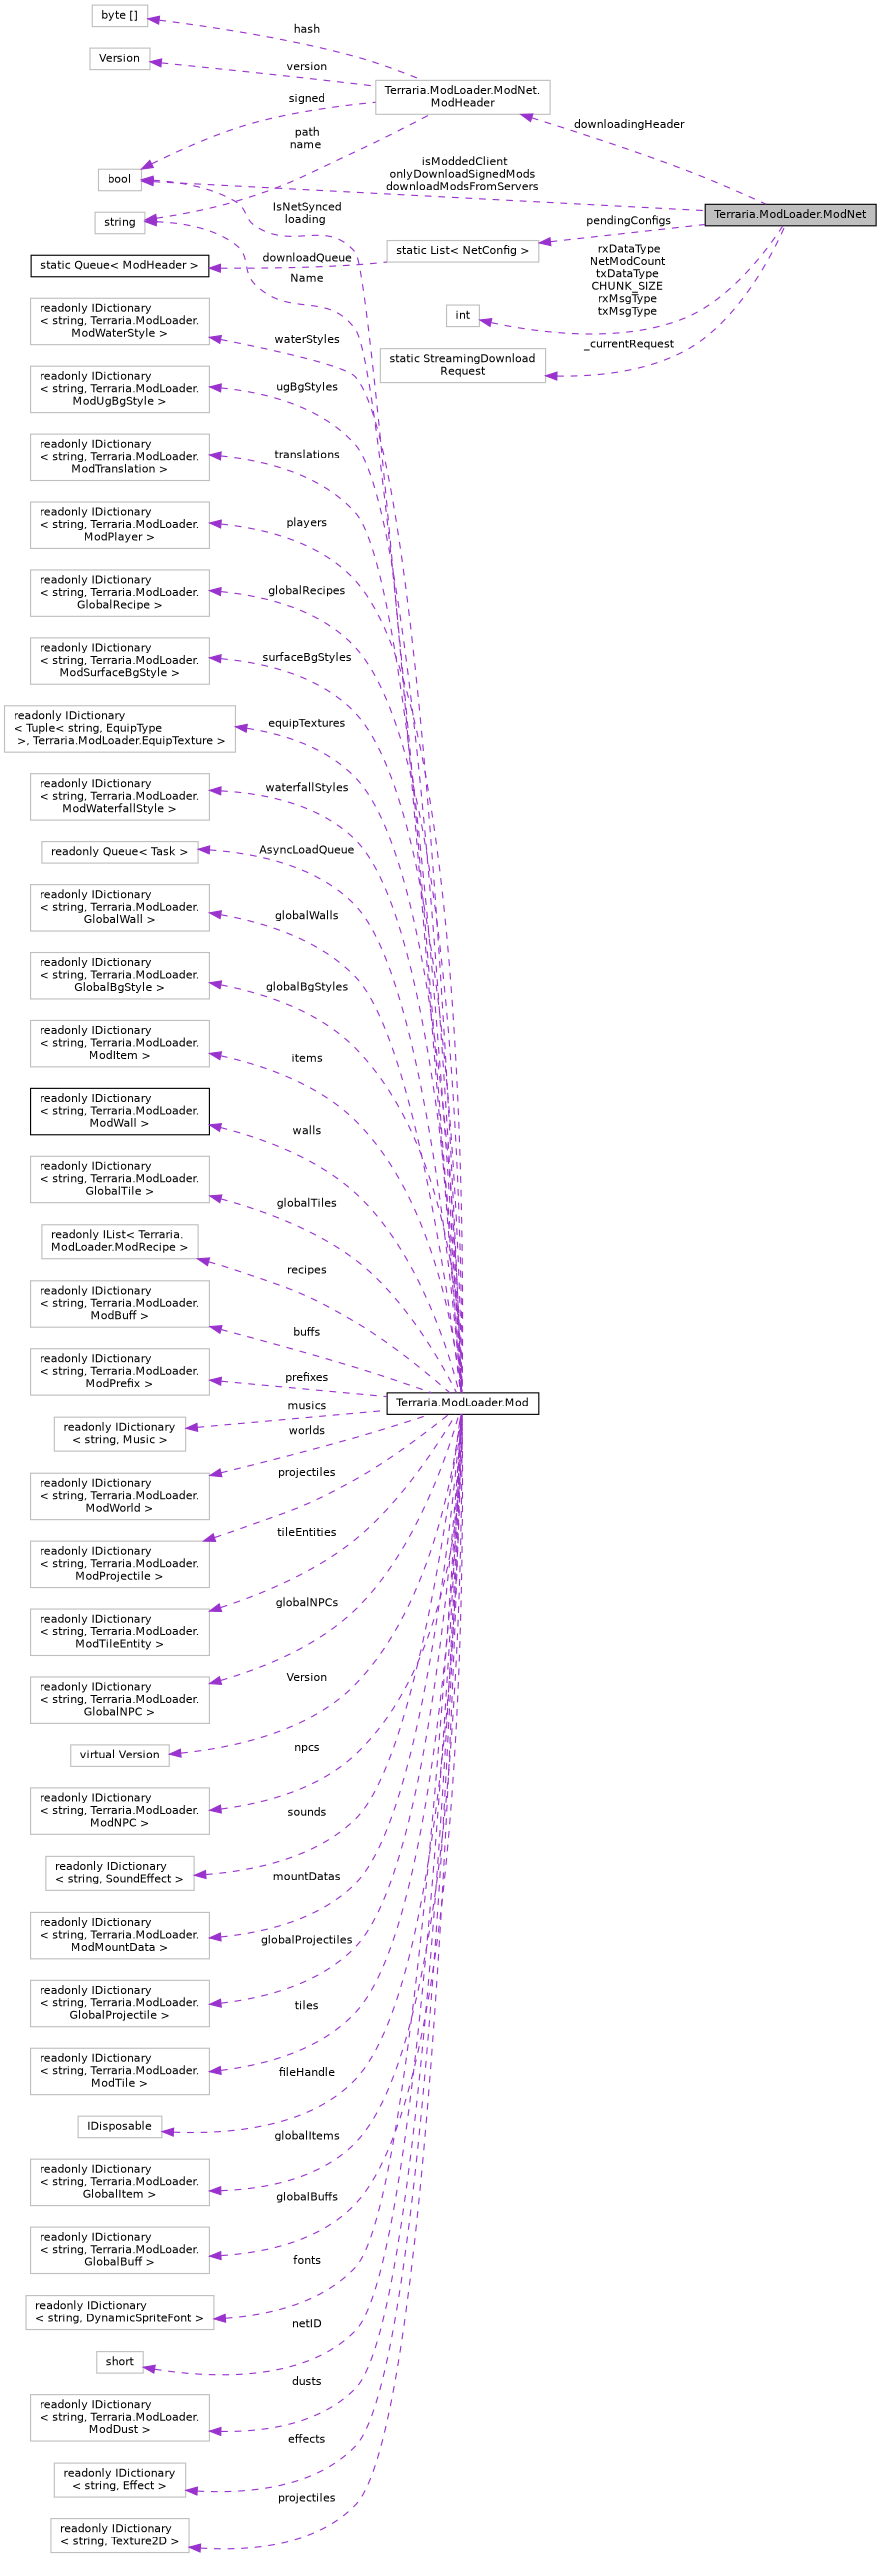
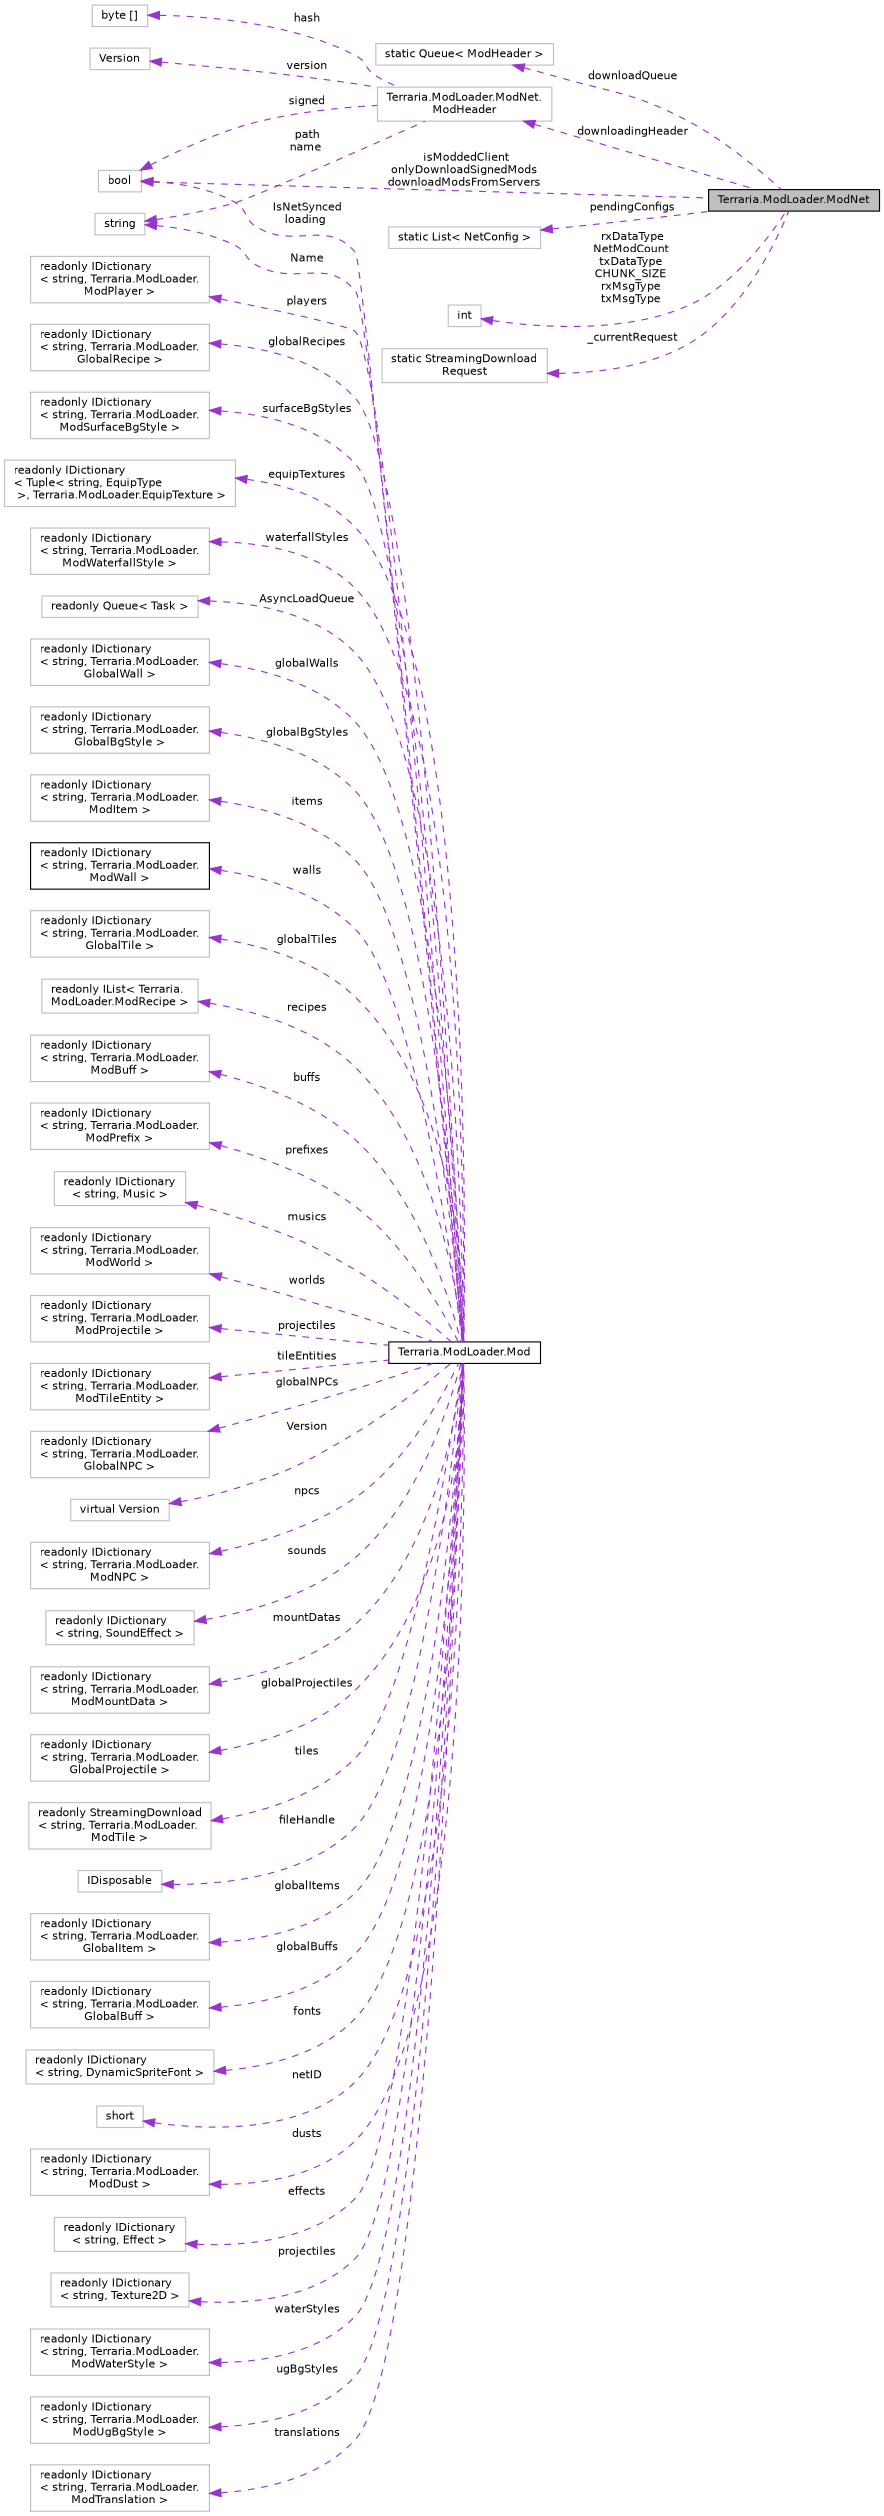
node "static Queue< ModHeader >": color black -> grey75
edge "static List< NetConfig >" -> "static Queue< ModHeader >": now "Terraria.ModLoader.ModNet" -> "static Queue< ModHeader >"
node "readonly IDictionary < string, Terraria.ModLoader. ModTile >": label "readonly IDictionary < string, Terraria.ModLoader. ModTile >" -> "readonly StreamingDownload < string, Terraria.ModLoader. ModTile >"
